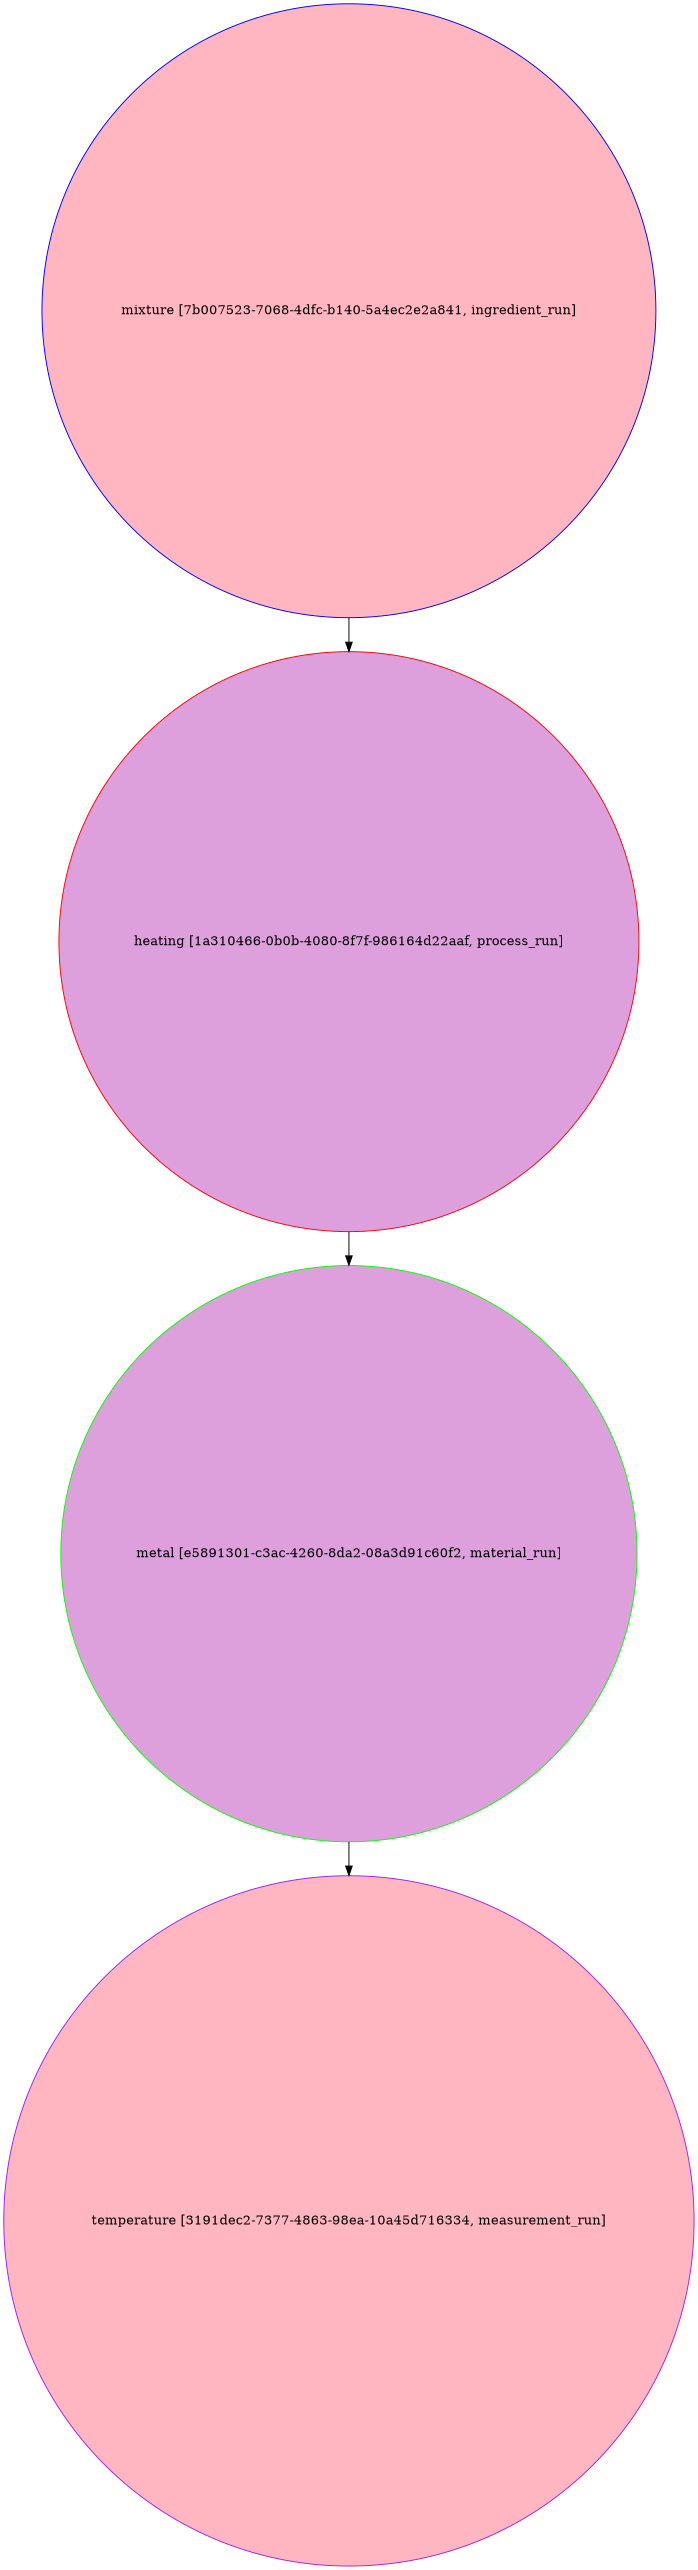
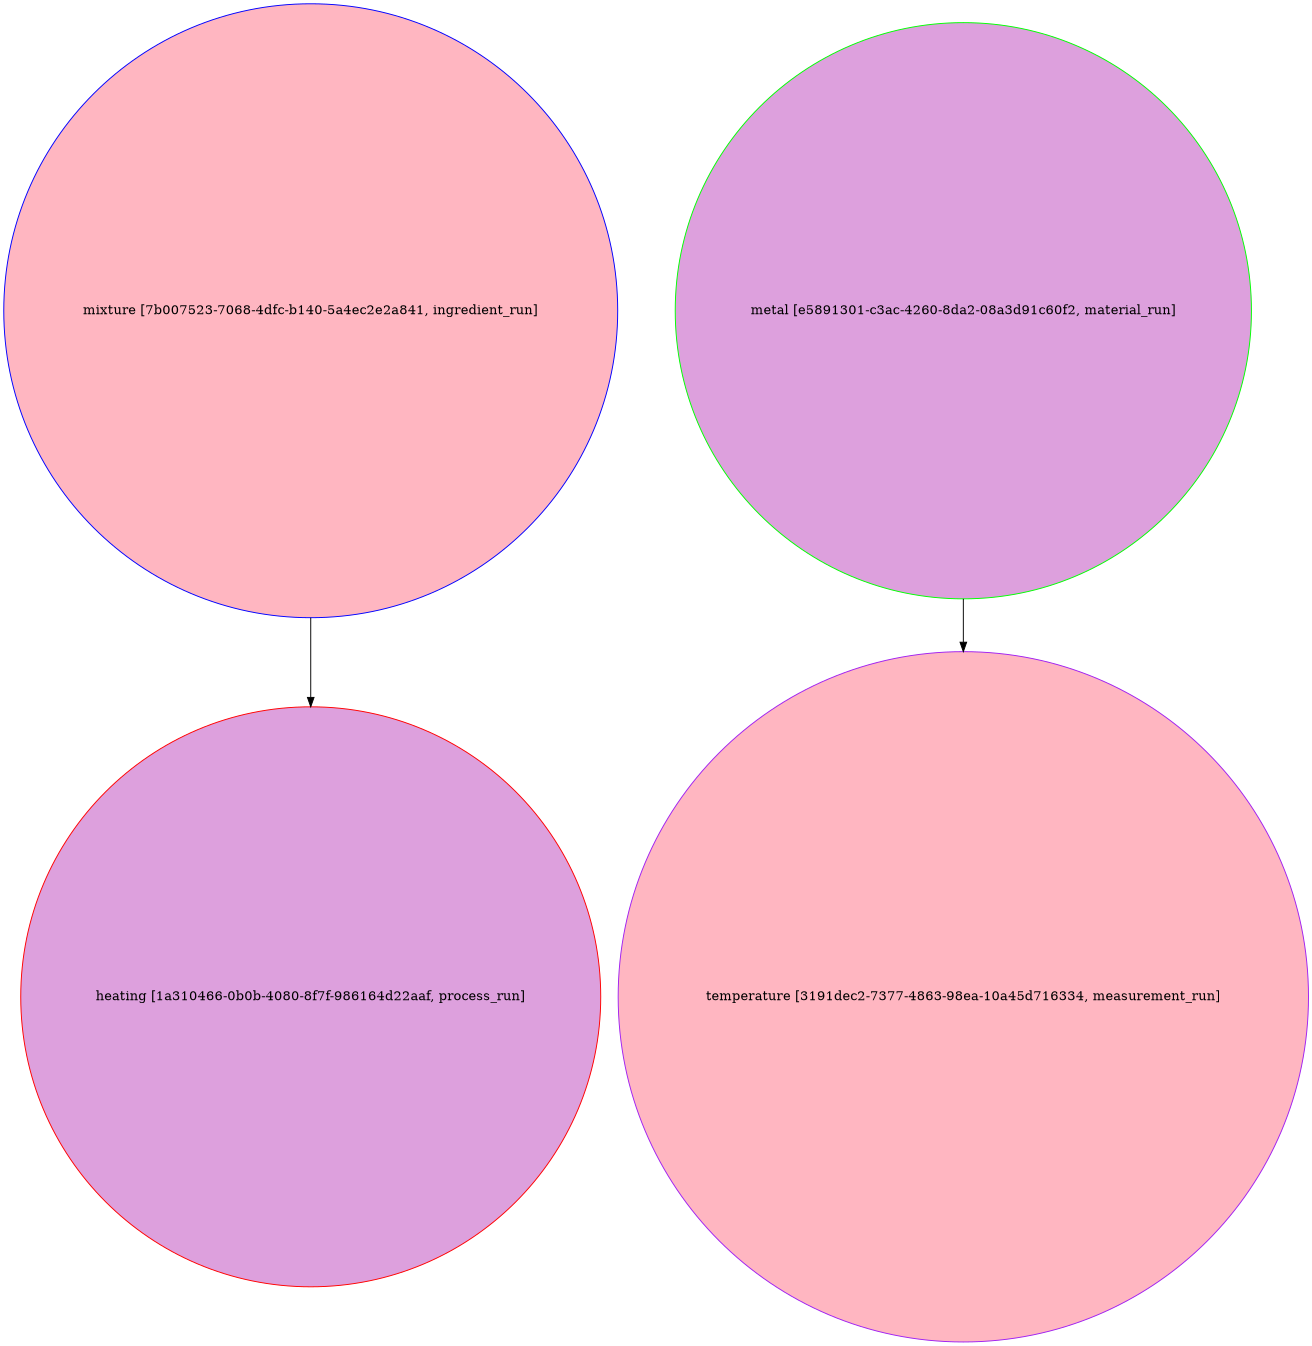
edge "heating [1a310466-0b0b-4080-8f7f-986164d22aaf, process_run]" -> "metal [e5891301-c3ac-4260-8da2-08a3d91c60f2, material_run]": removed
